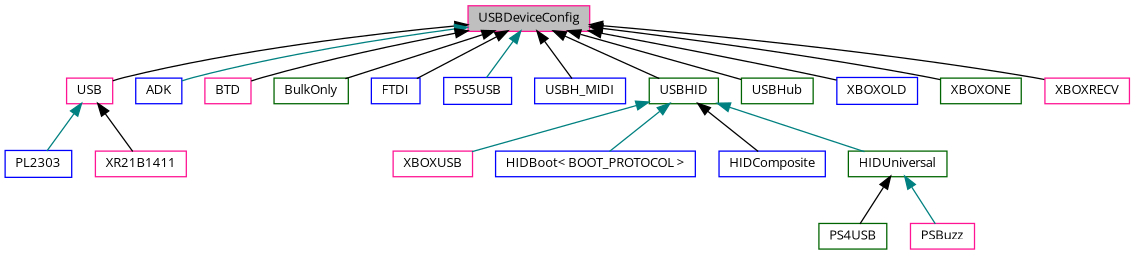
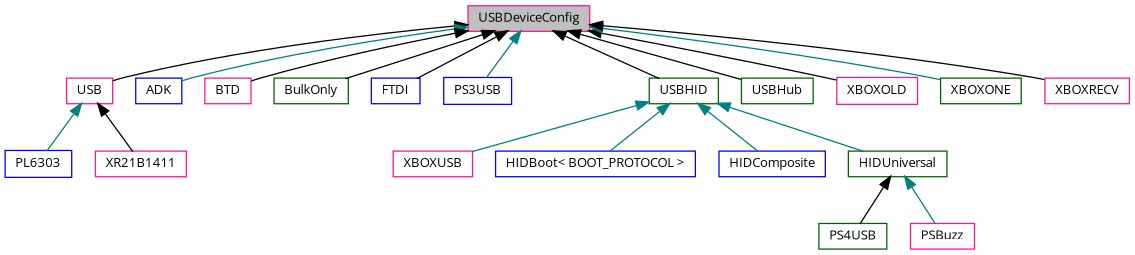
edge "XBOXONE" -> "USBDeviceConfig": color black -> teal
node "PS5USB": label "PS5USB" -> "PS3USB"
node "USBH_MIDI": removed
node "XBOXOLD": color blue -> deeppink
edge "HIDComposite" -> "USBHID": color black -> teal
node "PL2303": label "PL2303" -> "PL6303"
